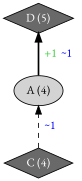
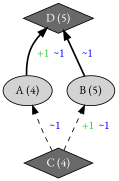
node "B (5)": added
